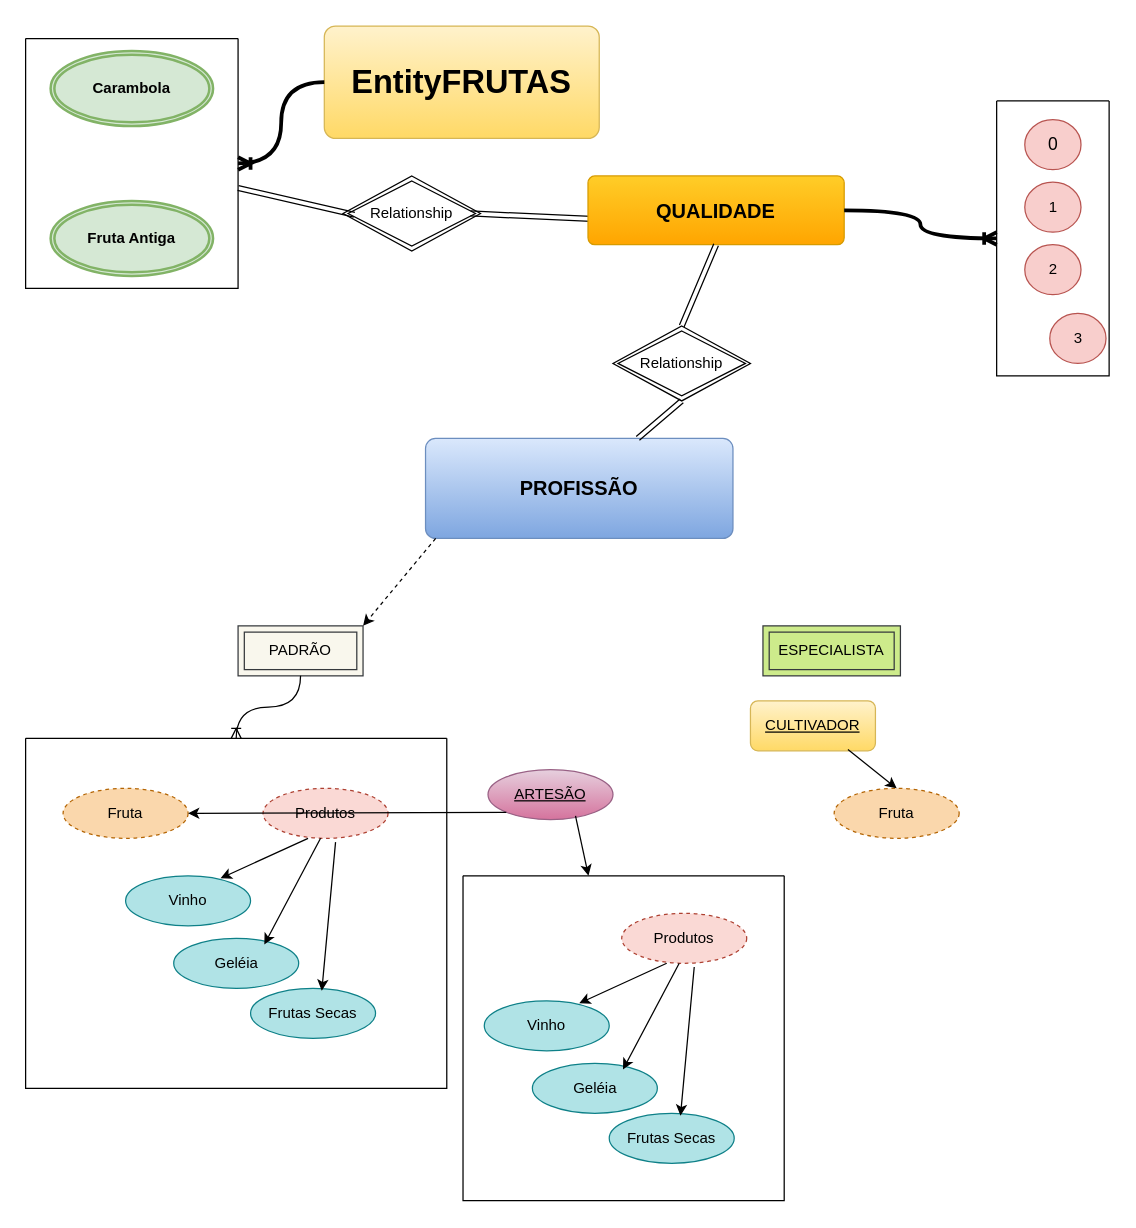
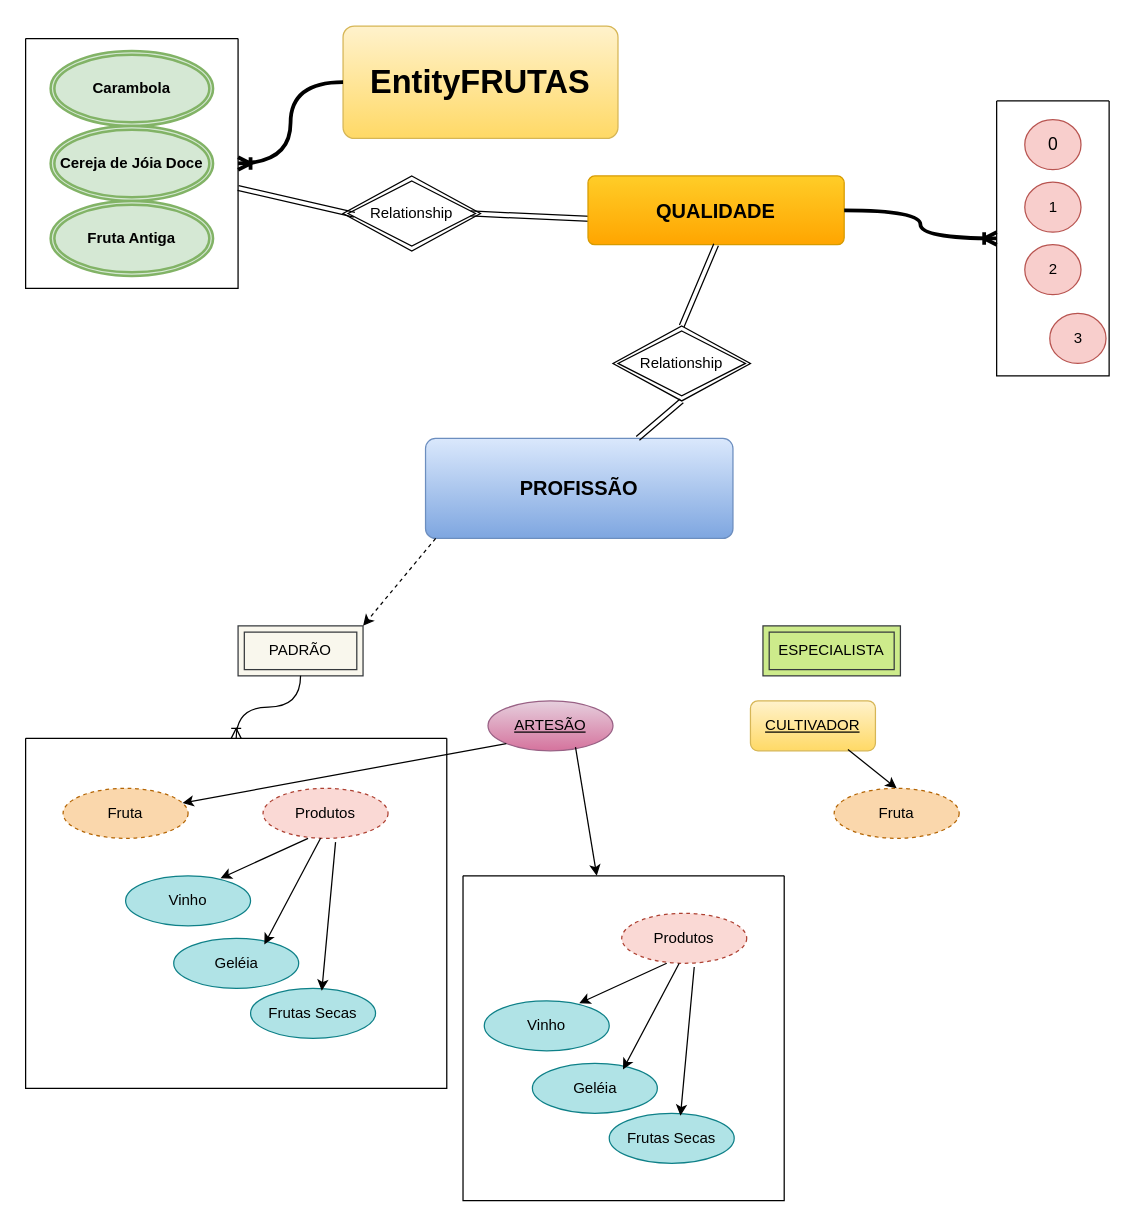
node "EntityFRUTAS": moved (462, 82) -> (481, 82)
node "Cereja de Jóia Doce": added
node "ARTESÃO": moved (551, 794) -> (551, 726)
